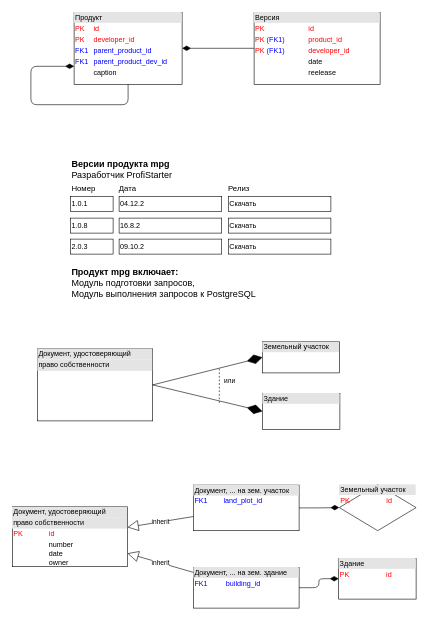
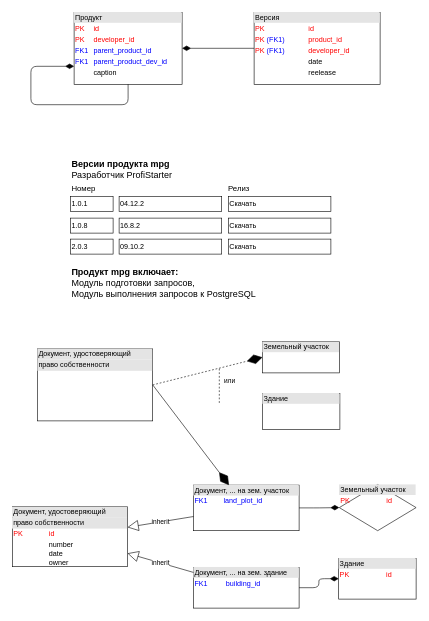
node "Дата": removed
edge "Документ, удостоверяющий право собственности" -> "Земельный участок": style solid -> dashed
edge "Документ, удостоверяющий право собственности" -> "Здание": now "Документ, удостоверяющий право собственности" -> "Документ, ... на зем. участок FK1 land_plot_id"
